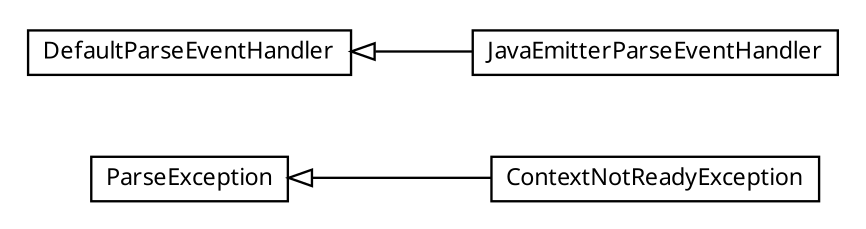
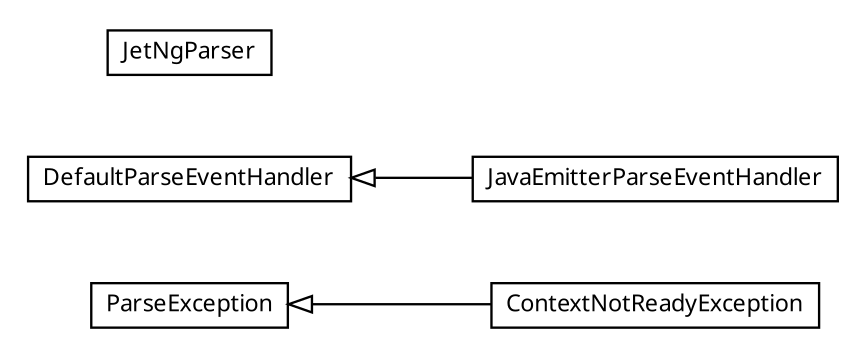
node "JetNgParser": added
